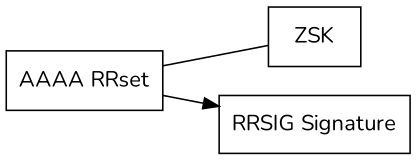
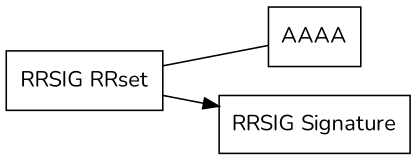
node "ZSK": label "ZSK" -> "AAAA"
node "AAAA RRset": label "AAAA RRset" -> "RRSIG RRset"
